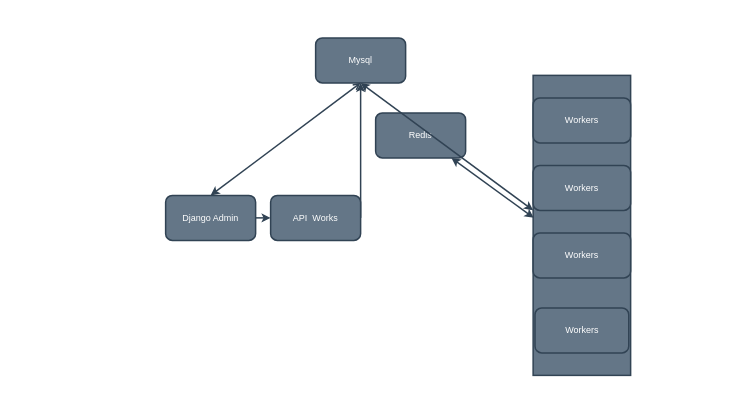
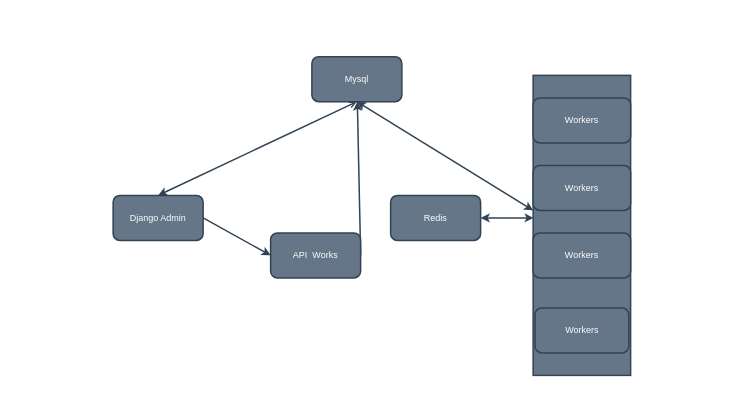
node "Mysql": moved (360, 60) -> (357, 79)
node "Redis": moved (420, 135) -> (435, 218)
node "Django Admin": moved (210, 218) -> (158, 218)
node "API Works": moved (315, 218) -> (315, 255)
